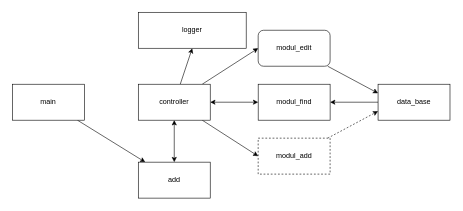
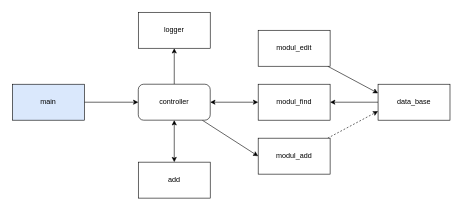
node "logger": size 108x36 -> 72x36
node "modul_edit": shape rounded rectangle -> rectangle
edge "controller" -> "modul_edit": removed
node "main": fillcolor #ffffff -> #dae8fc
node "controller": shape rectangle -> rounded rectangle
edge "main" -> "add": now "main" -> "controller"
node "modul_add": style dashed -> solid
